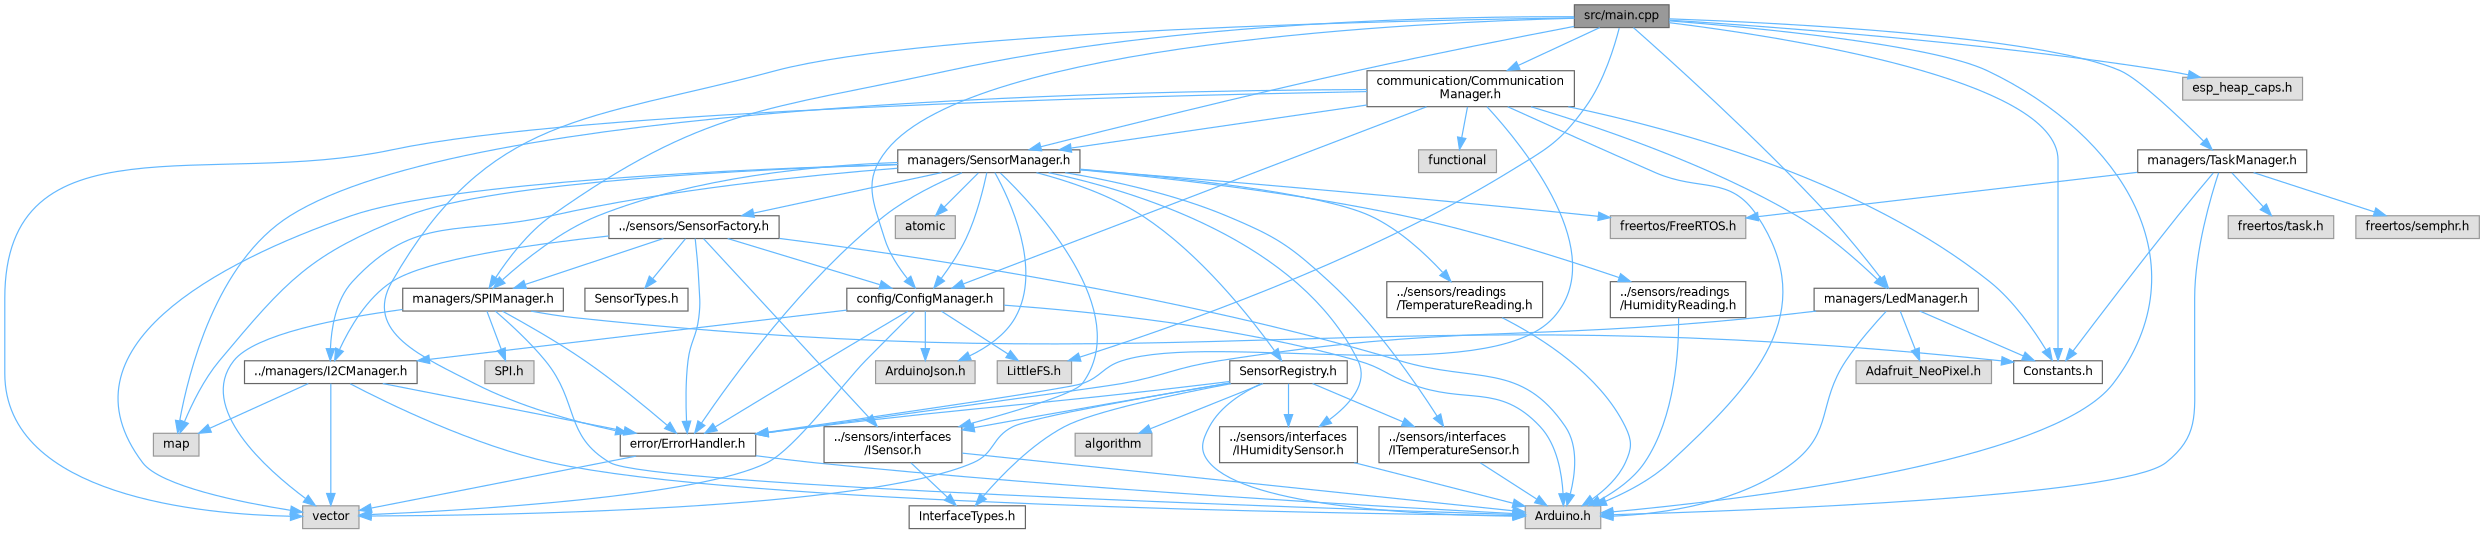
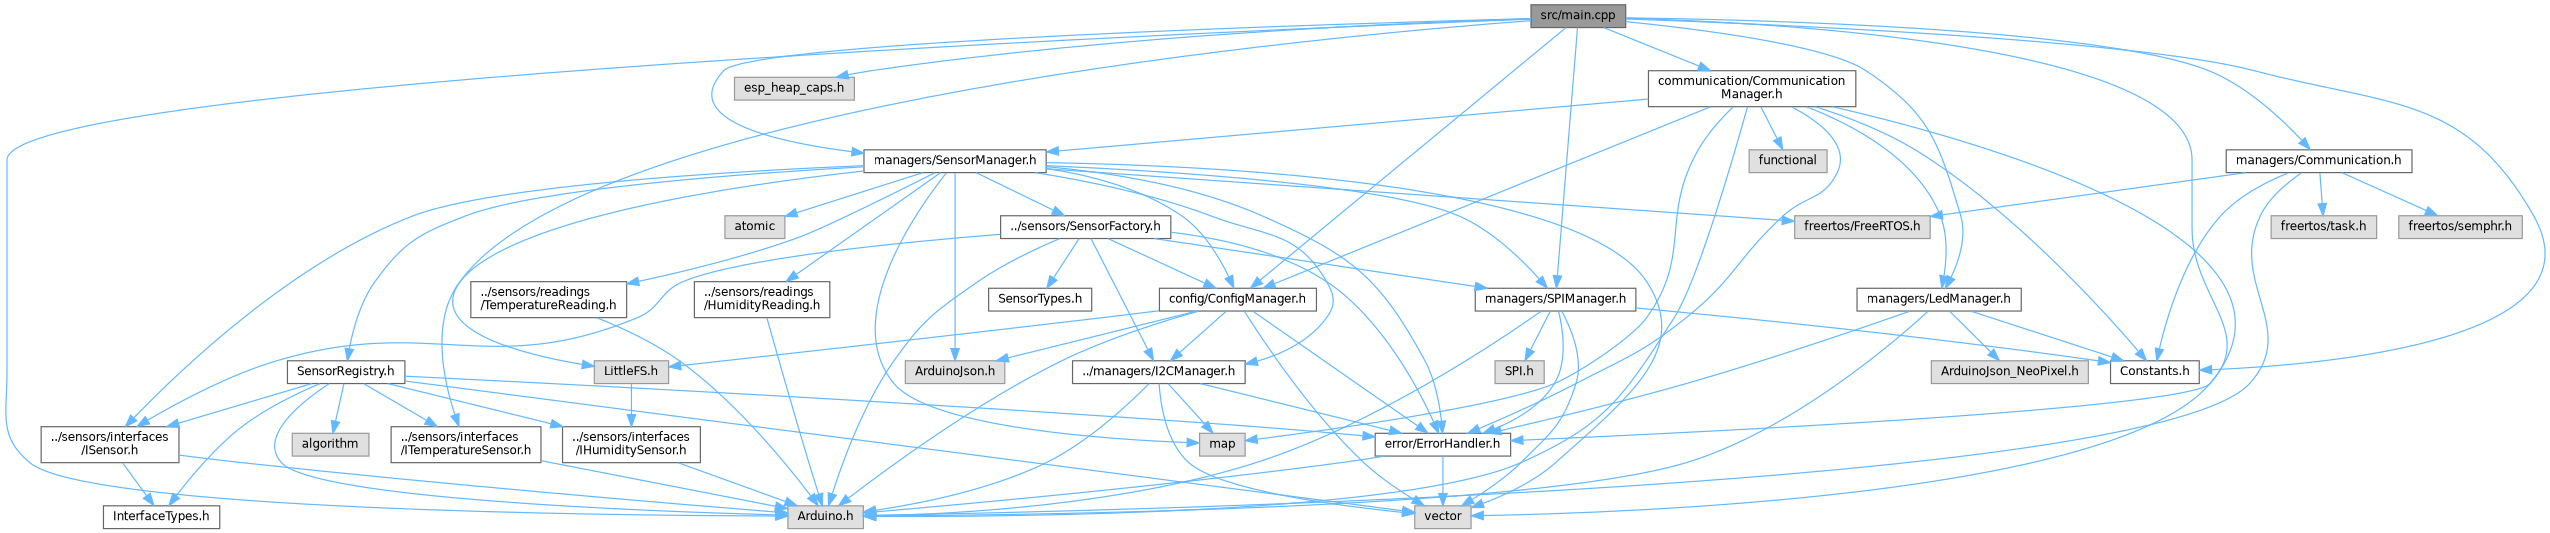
node "managers/TaskManager.h": label "managers/TaskManager.h" -> "managers/Communication.h"
edge "managers/SensorManager.h" -> "../sensors/interfaces /IHumiditySensor.h": now "LittleFS.h" -> "../sensors/interfaces /IHumiditySensor.h"
node "Adafruit_NeoPixel.h": label "Adafruit_NeoPixel.h" -> "ArduinoJson_NeoPixel.h"
